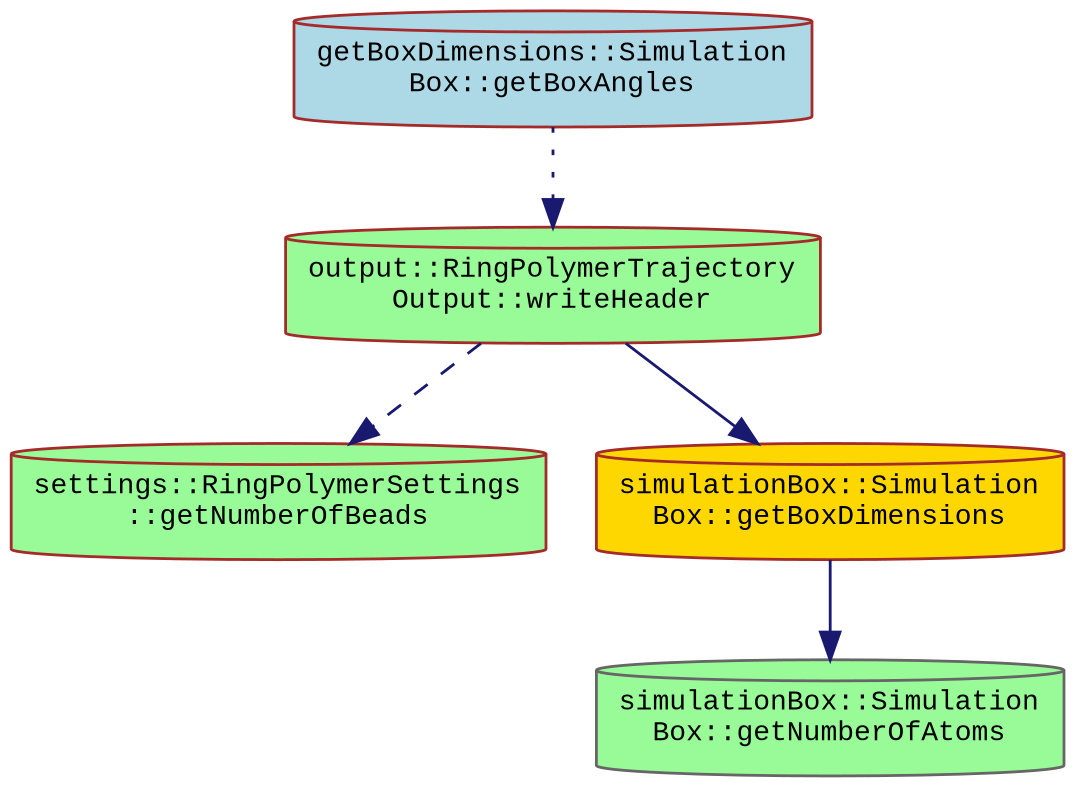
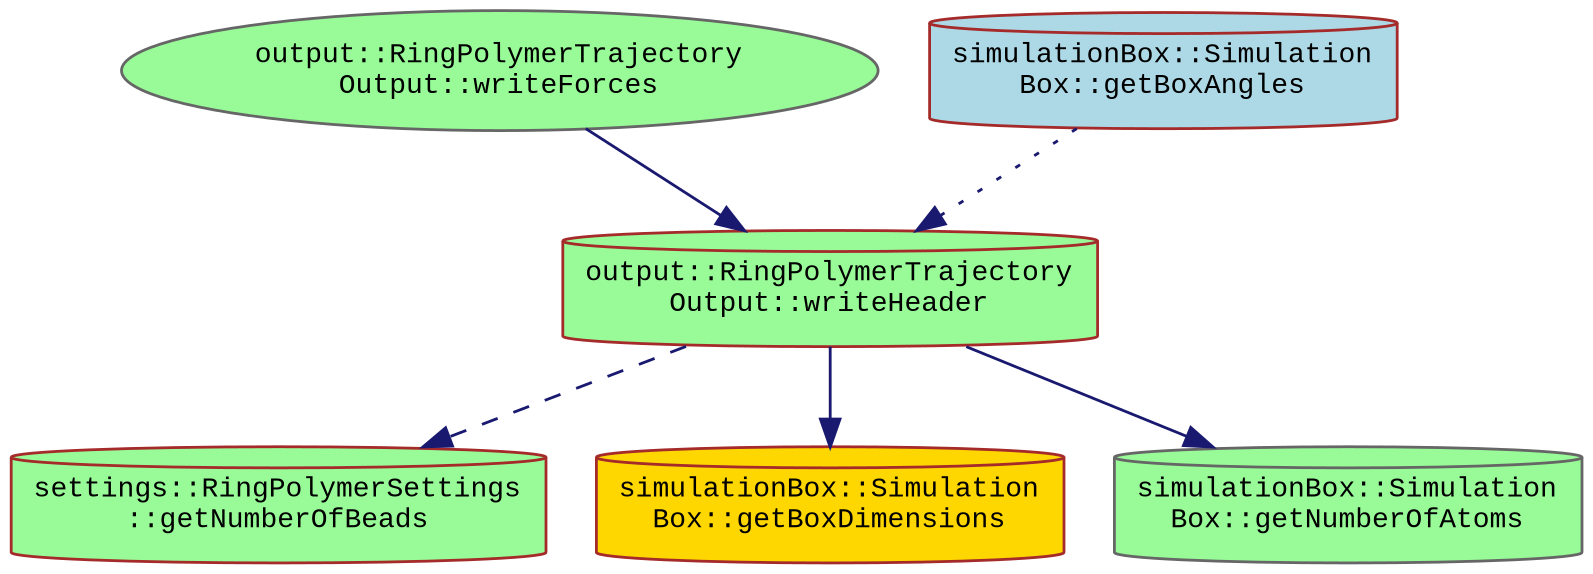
node "getBoxDimensions::Simulation Box::getBoxAngles": label "getBoxDimensions::Simulation Box::getBoxAngles" -> "simulationBox::Simulation Box::getBoxAngles"
node "output::RingPolymerTrajectory Output::writeForces": added
edge "simulationBox::Simulation Box::getBoxDimensions" -> "simulationBox::Simulation Box::getNumberOfAtoms": now "output::RingPolymerTrajectory Output::writeHeader" -> "simulationBox::Simulation Box::getNumberOfAtoms"
